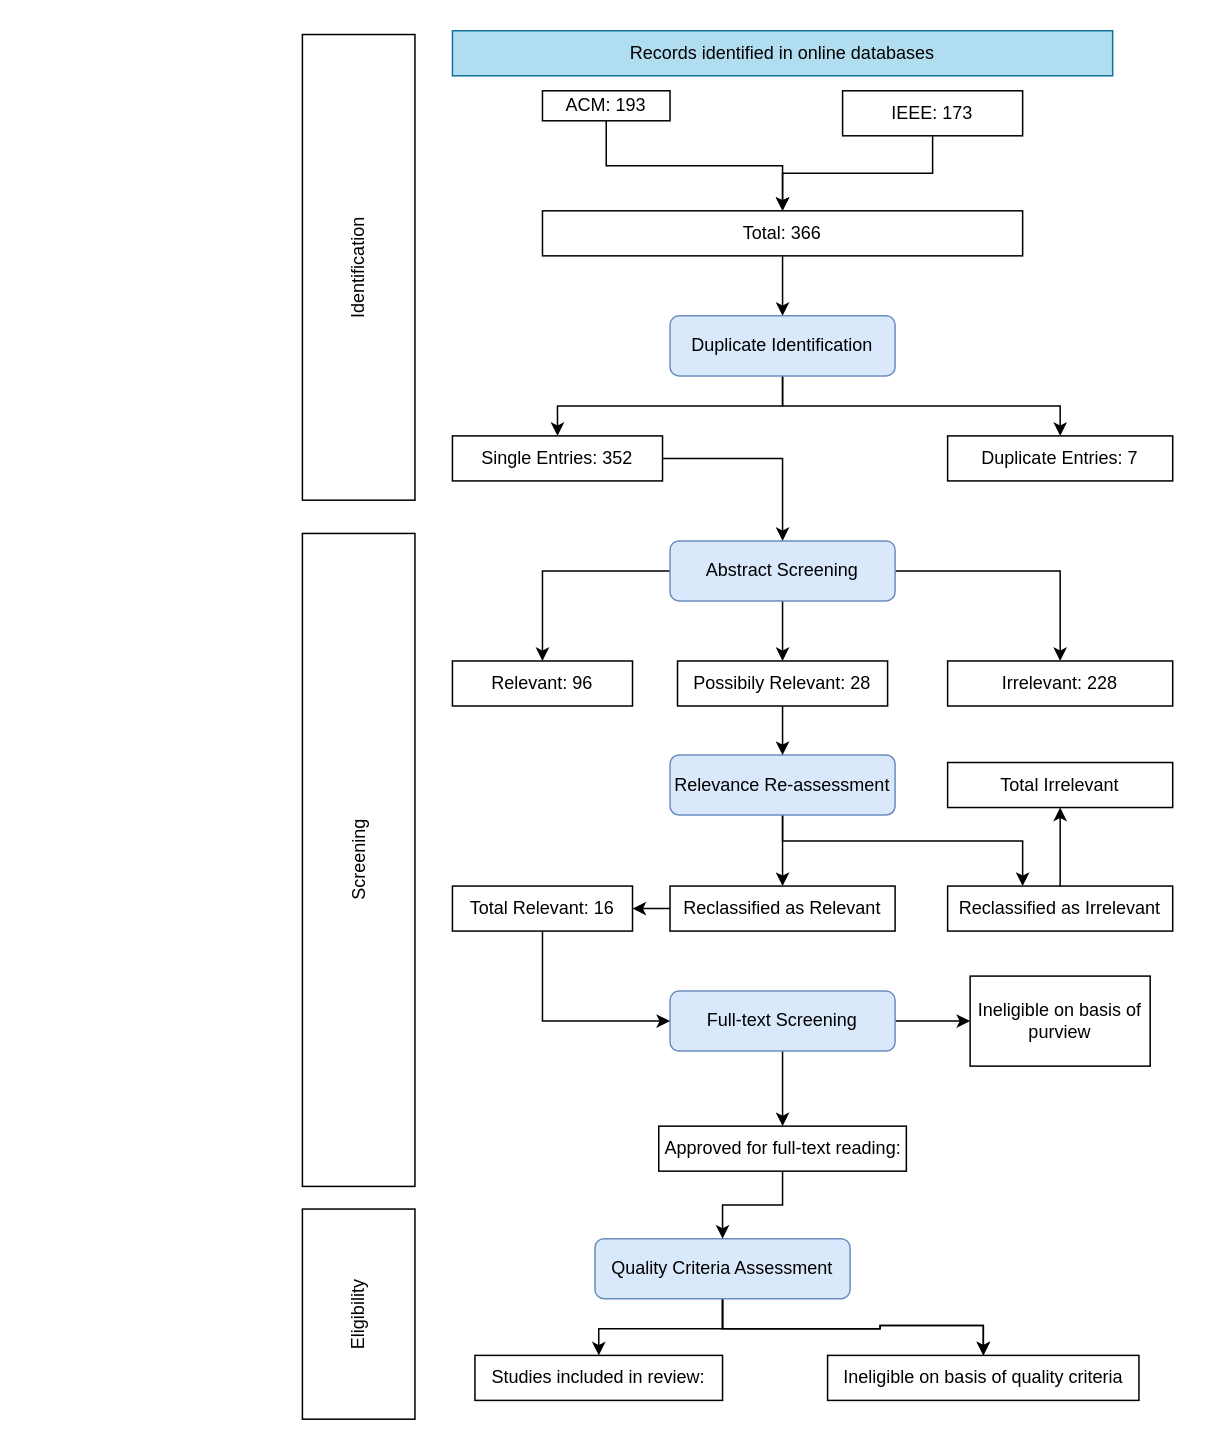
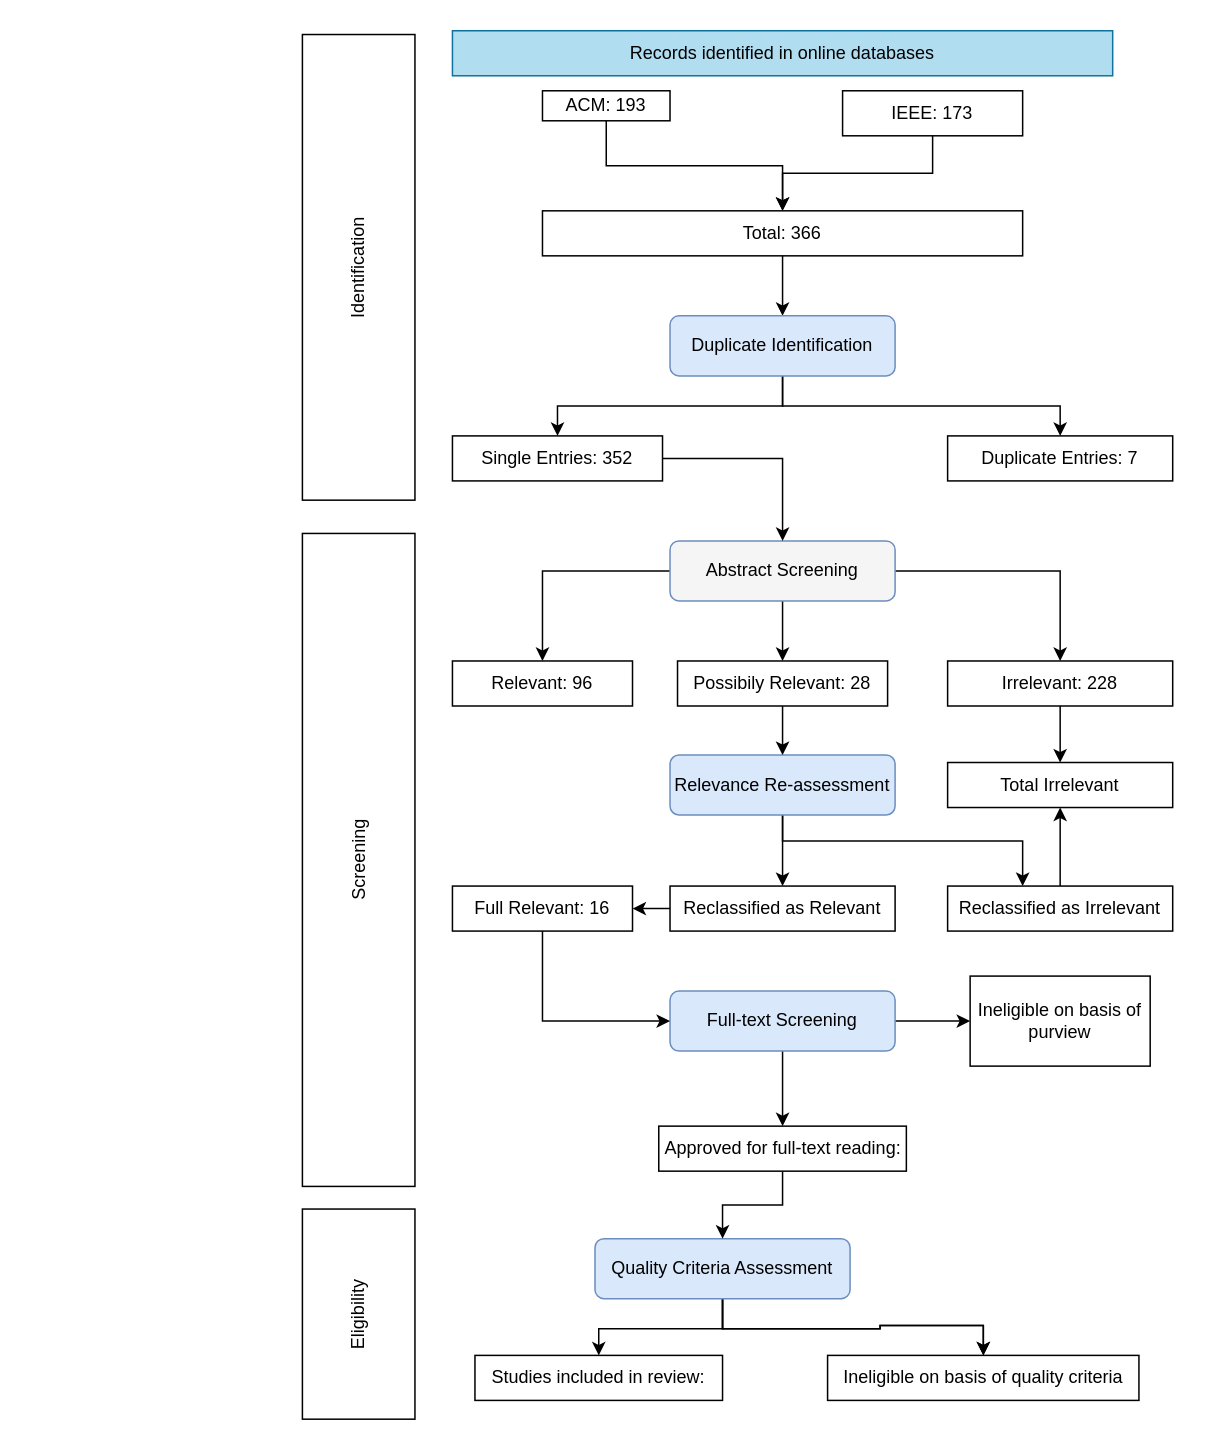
node "Abstract Screening": fillcolor #dae8fc -> #f5f5f5
edge "Irrelevant: 228" -> "Total Irrelevant": added
node "Total Relevant: 16": label "Total Relevant: 16" -> "Full Relevant: 16"
